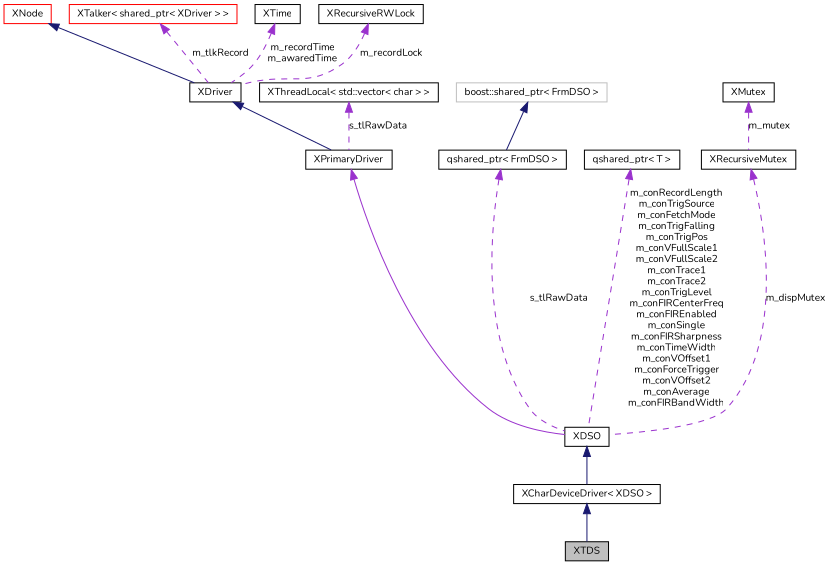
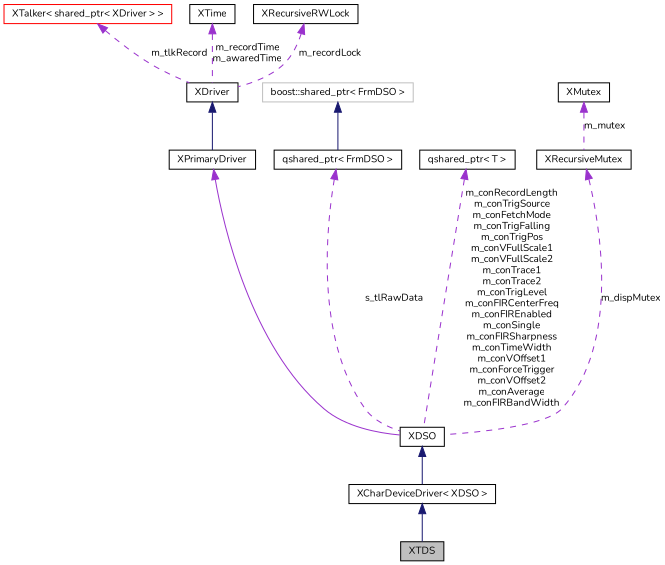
node "XNode": removed
node "XThreadLocal< std::vector< char > >": removed
